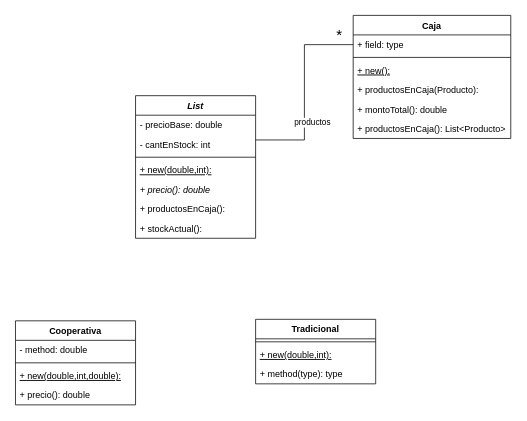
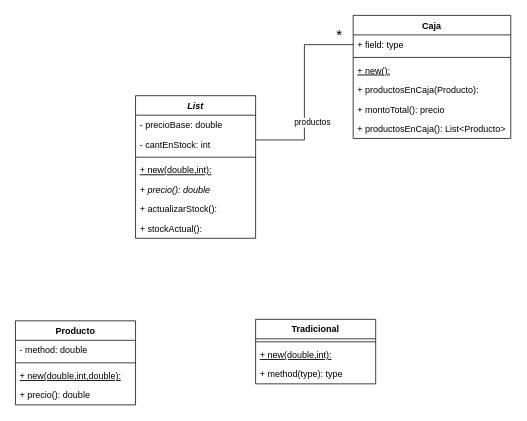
node "+ montoTotal(): double": label "+ montoTotal(): double" -> "+ montoTotal(): precio"
node "+ productosEnCaja():": label "+ productosEnCaja():" -> "+ actualizarStock():"
node "Cooperativa": label "Cooperativa" -> "Producto"
